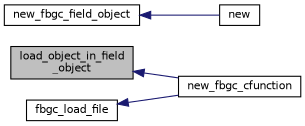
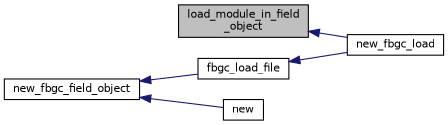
node "load_object_in_field _object": label "load_object_in_field _object" -> "load_module_in_field _object"
edge "fbgc_load_file" -> "new_fbgc_field_object": added
node "new_fbgc_cfunction": label "new_fbgc_cfunction" -> "new_fbgc_load"
